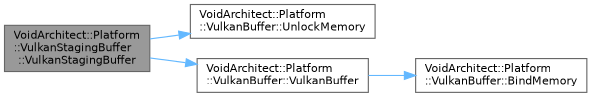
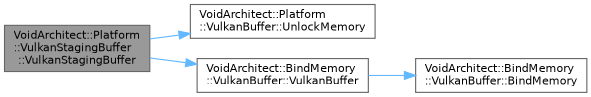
node "VoidArchitect::Platform ::VulkanBuffer::VulkanBuffer": label "VoidArchitect::Platform ::VulkanBuffer::VulkanBuffer" -> "VoidArchitect::BindMemory ::VulkanBuffer::VulkanBuffer"
node "VoidArchitect::Platform ::VulkanBuffer::BindMemory": label "VoidArchitect::Platform ::VulkanBuffer::BindMemory" -> "VoidArchitect::BindMemory ::VulkanBuffer::BindMemory"
